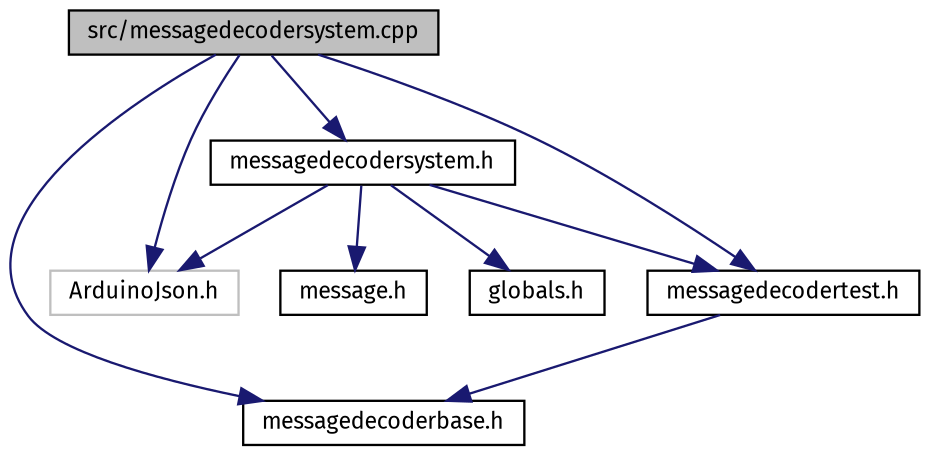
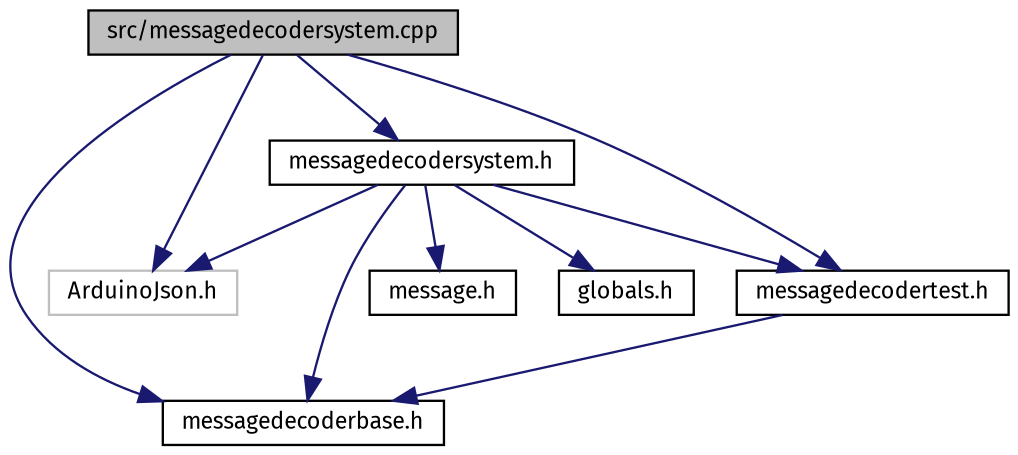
edge "messagedecodersystem.h" -> "messagedecoderbase.h": added
